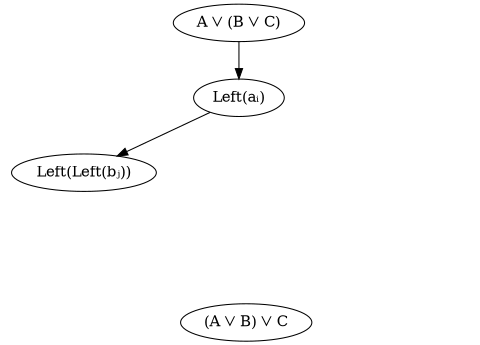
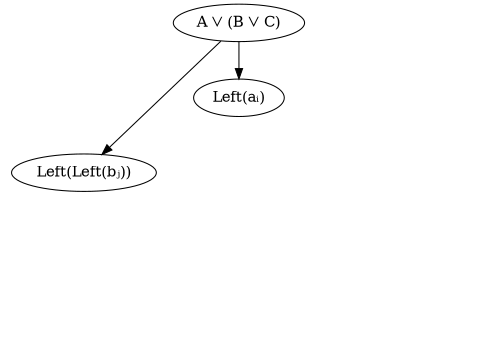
edge "Left(aᵢ)" -> "Left(Left(bⱼ))": now "A ⋁ (B ⋁ C)" -> "Left(Left(bⱼ))"
node "(A ⋁ B) ⋁ C": removed
